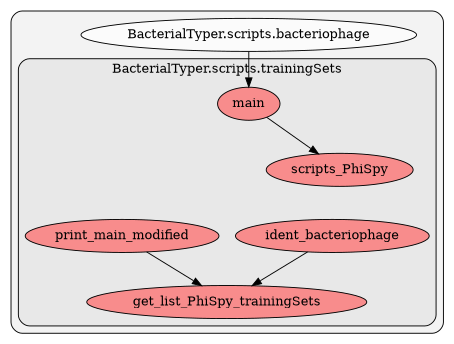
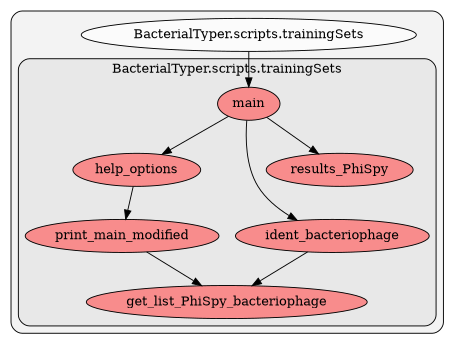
node "BacterialTyper.scripts.bacteriophage": label "BacterialTyper.scripts.bacteriophage" -> "BacterialTyper.scripts.trainingSets"
node "help_options": added
node "scripts_PhiSpy": label "scripts_PhiSpy" -> "results_PhiSpy"
edge "main" -> "ident_bacteriophage": added
node "get_list_PhiSpy_trainingSets": label "get_list_PhiSpy_trainingSets" -> "get_list_PhiSpy_bacteriophage"
